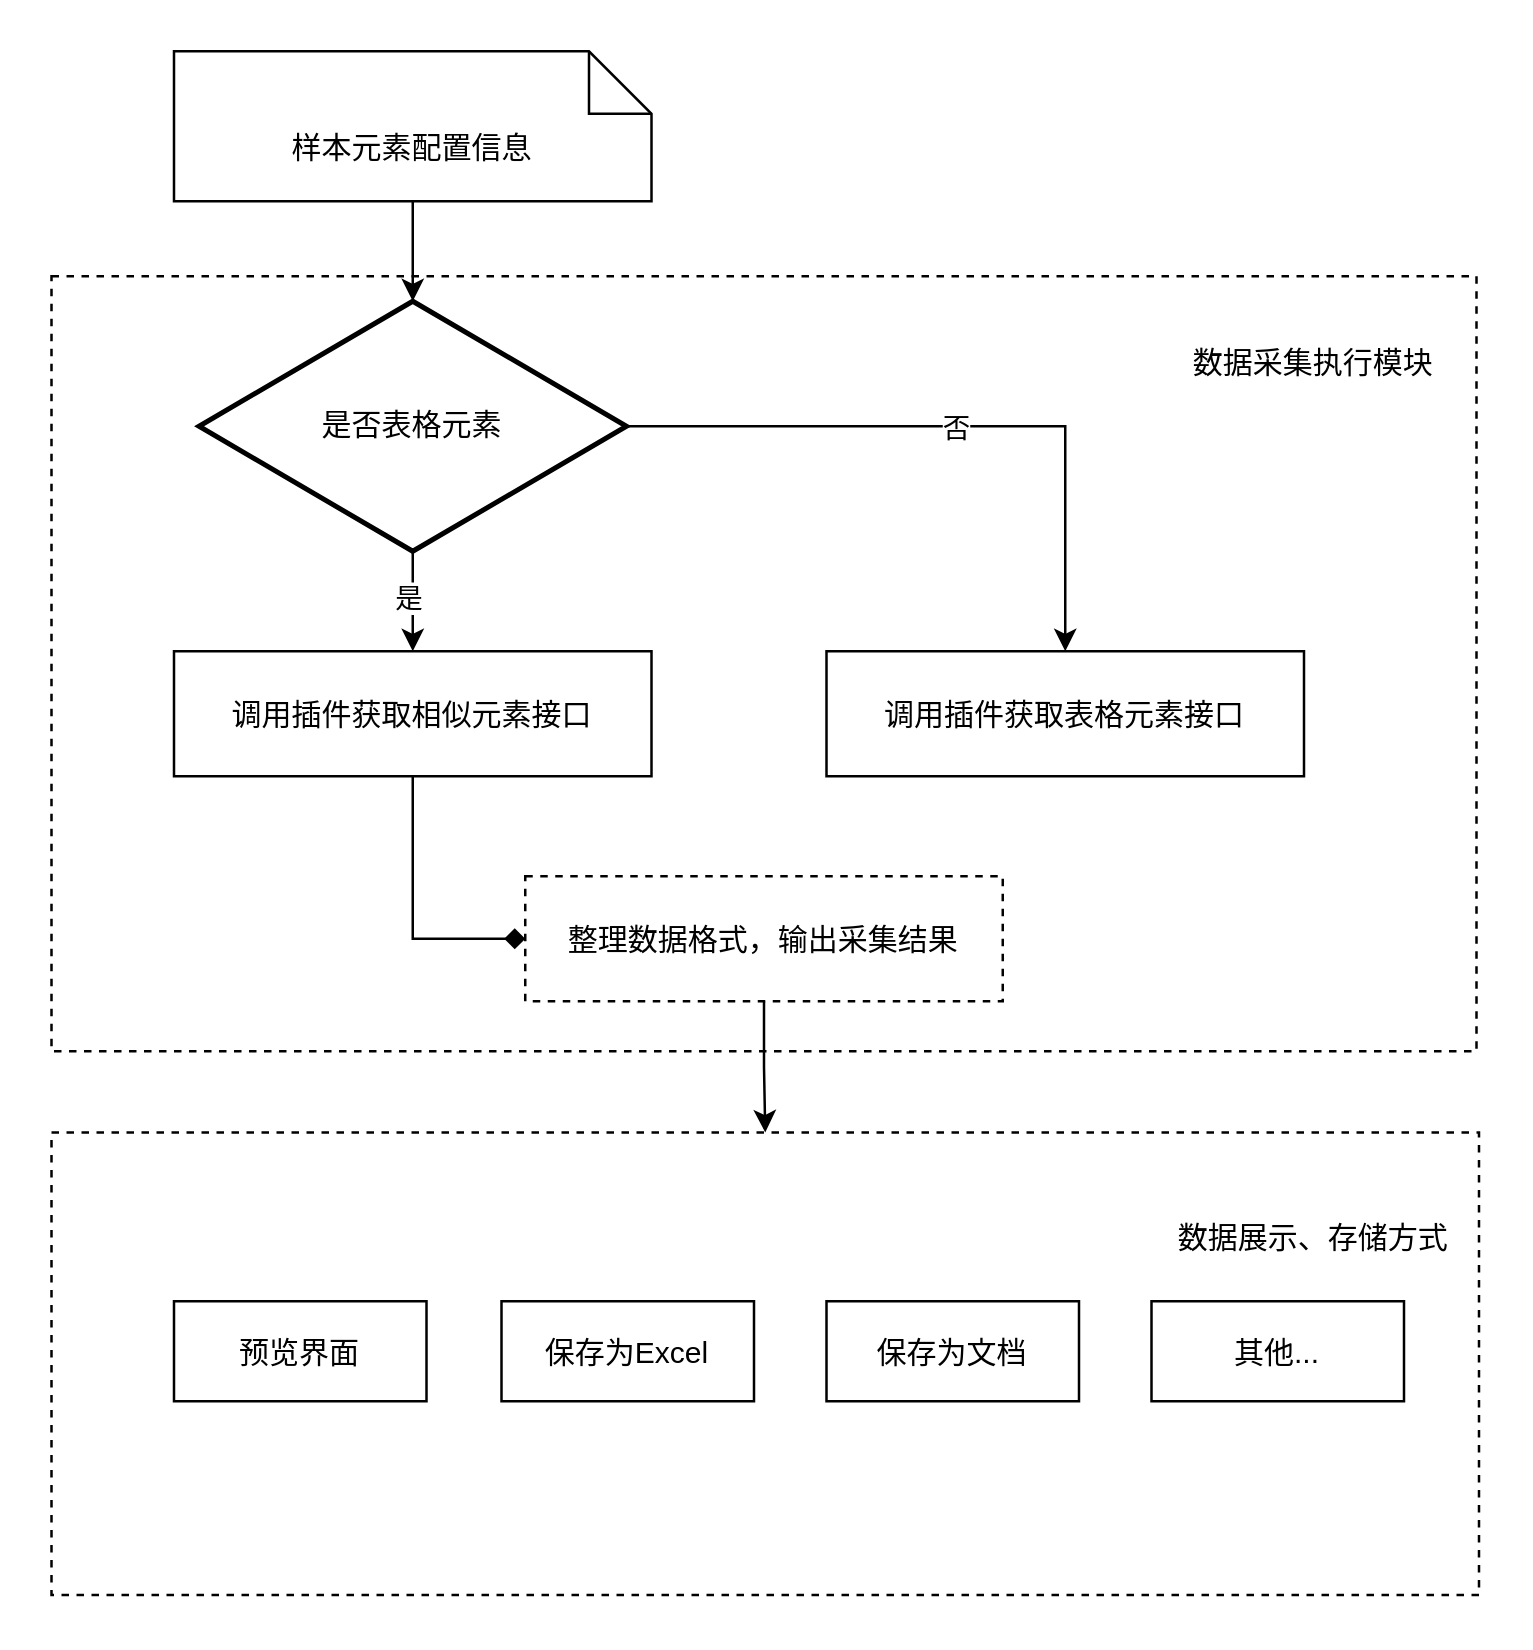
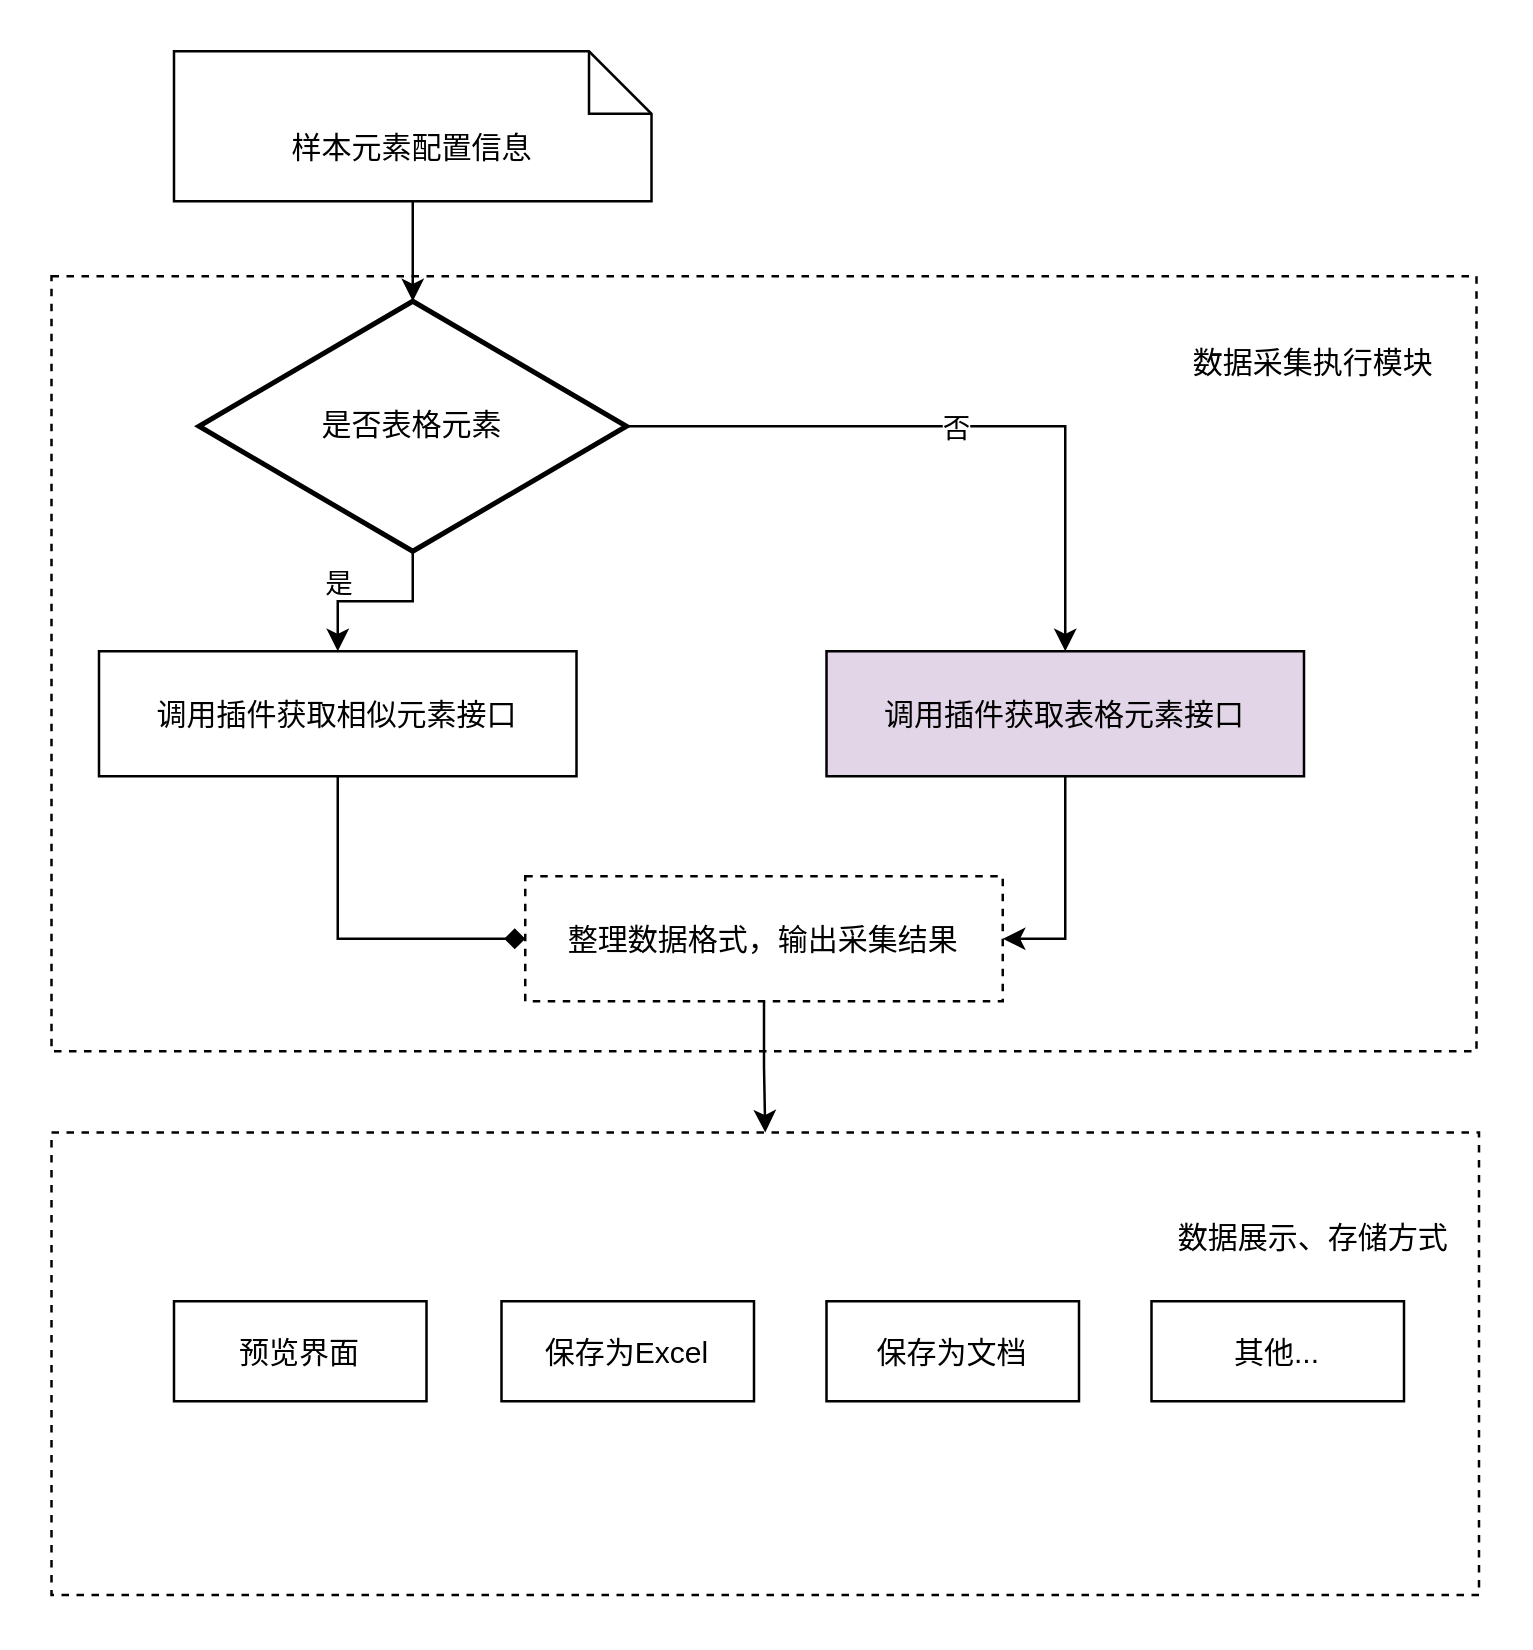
node "调用插件获取相似元素接口": moved (413, 714) -> (338, 714)
node "调用插件获取表格元素接口": fillcolor #ffffff -> #e1d5e7
edge "调用插件获取表格元素接口" -> "整理数据格式，输出采集结果": added
